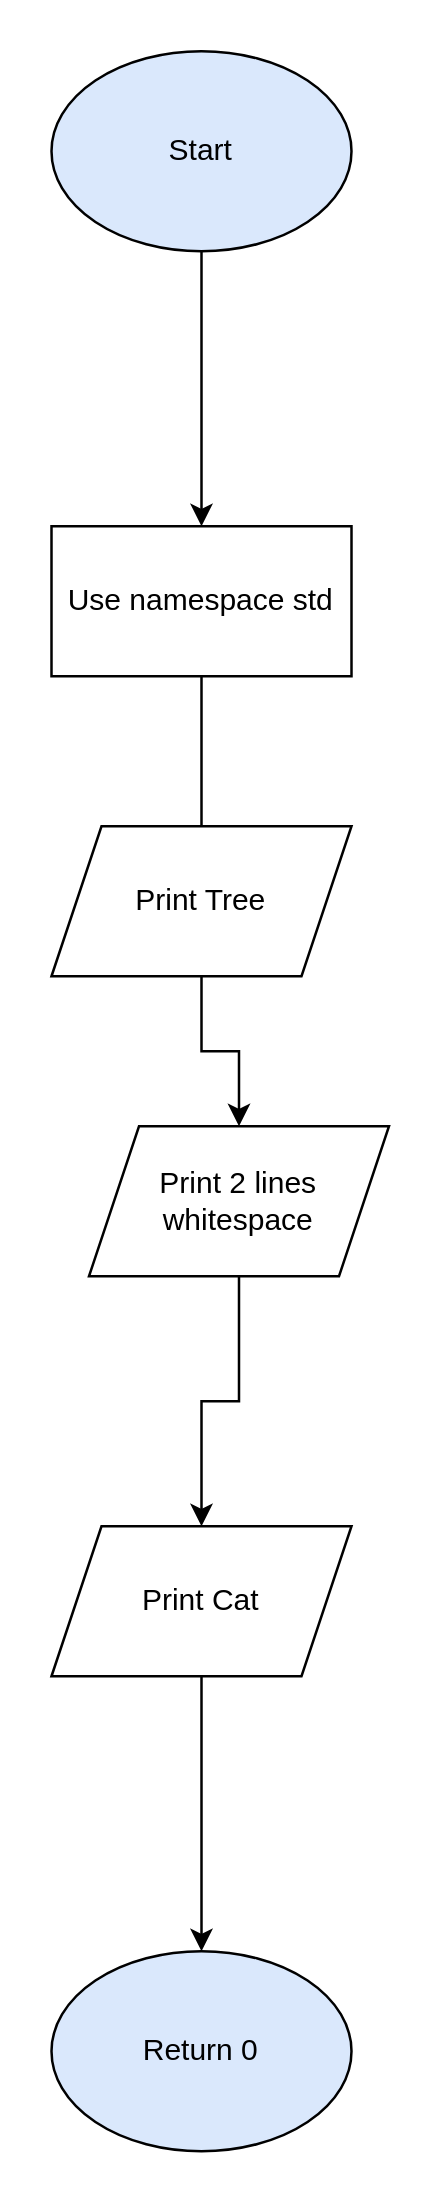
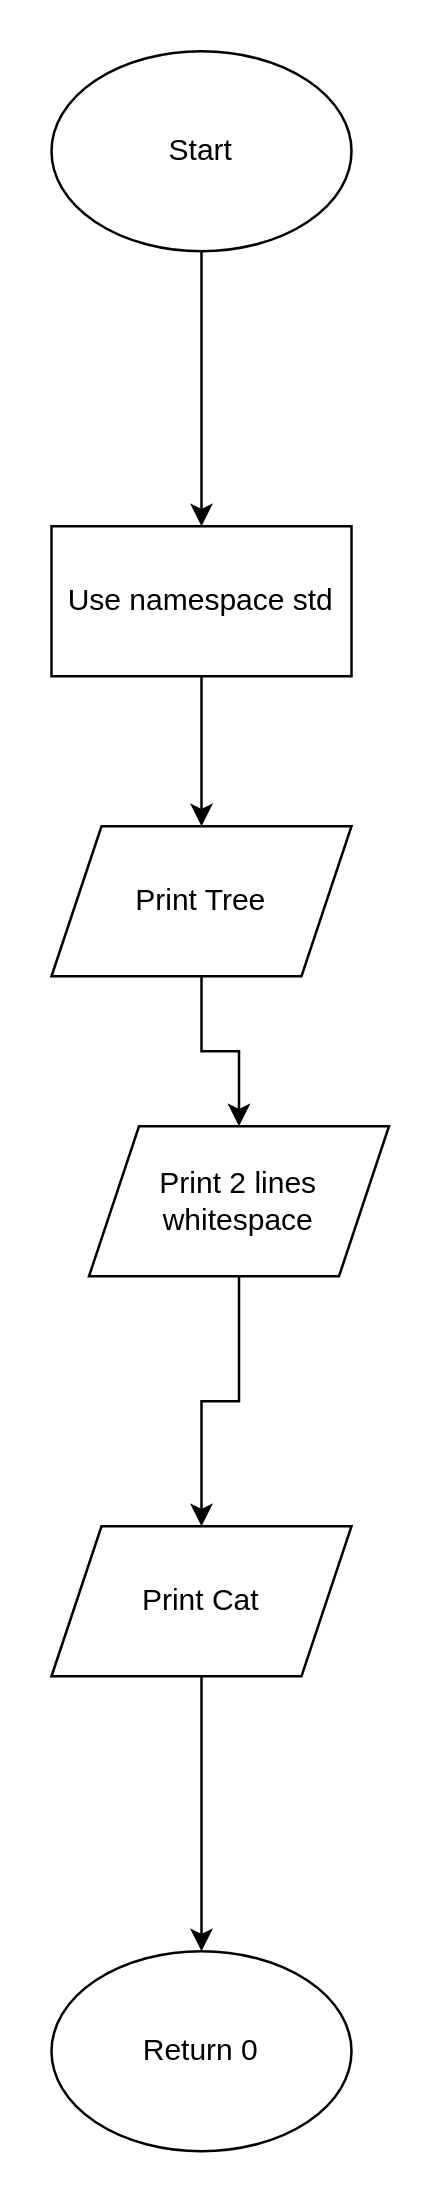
node "Start": fillcolor #dae8fc -> #ffffff
edge "Use namespace std" -- "Print Tree": arrowhead none -> classic
node "Return 0": fillcolor #dae8fc -> #ffffff
